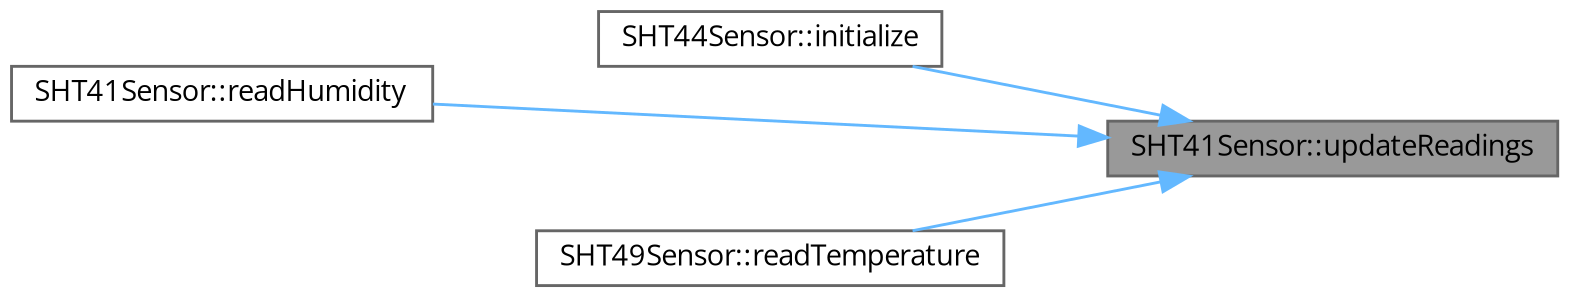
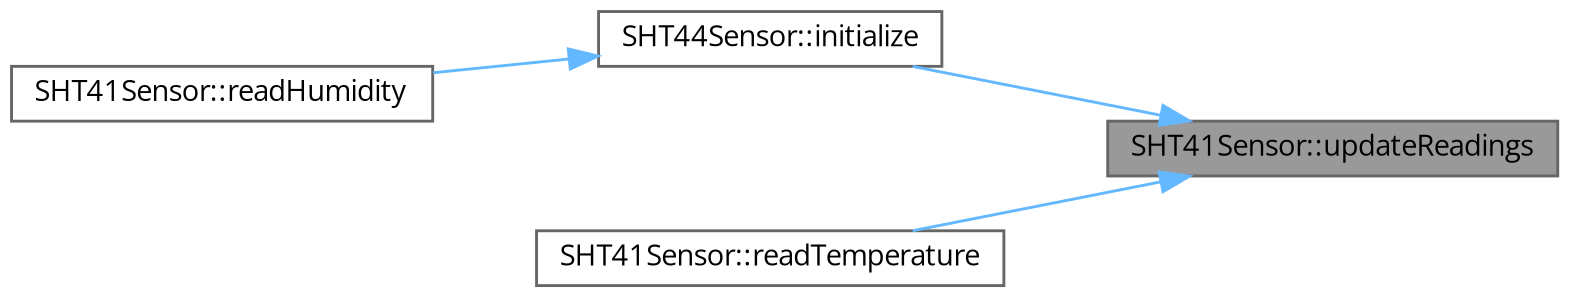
edge "SHT41Sensor::readHumidity" -> "SHT41Sensor::updateReadings": now "SHT41Sensor::readHumidity" -> "SHT44Sensor::initialize"
node "SHT49Sensor::readTemperature": label "SHT49Sensor::readTemperature" -> "SHT41Sensor::readTemperature"
